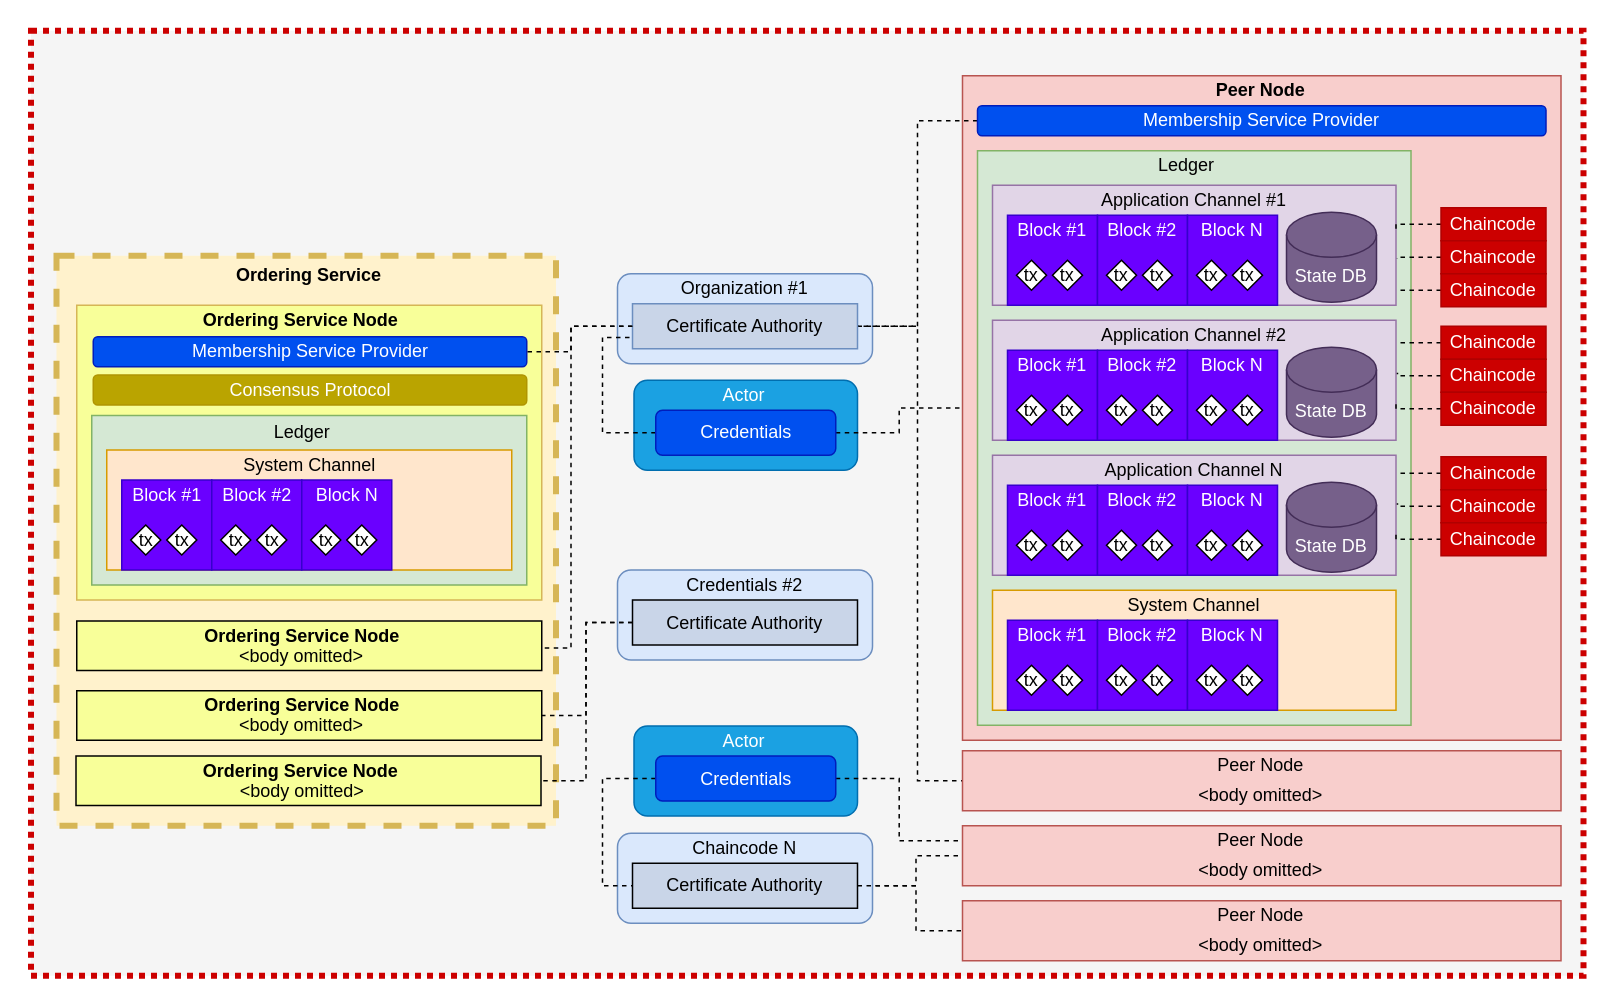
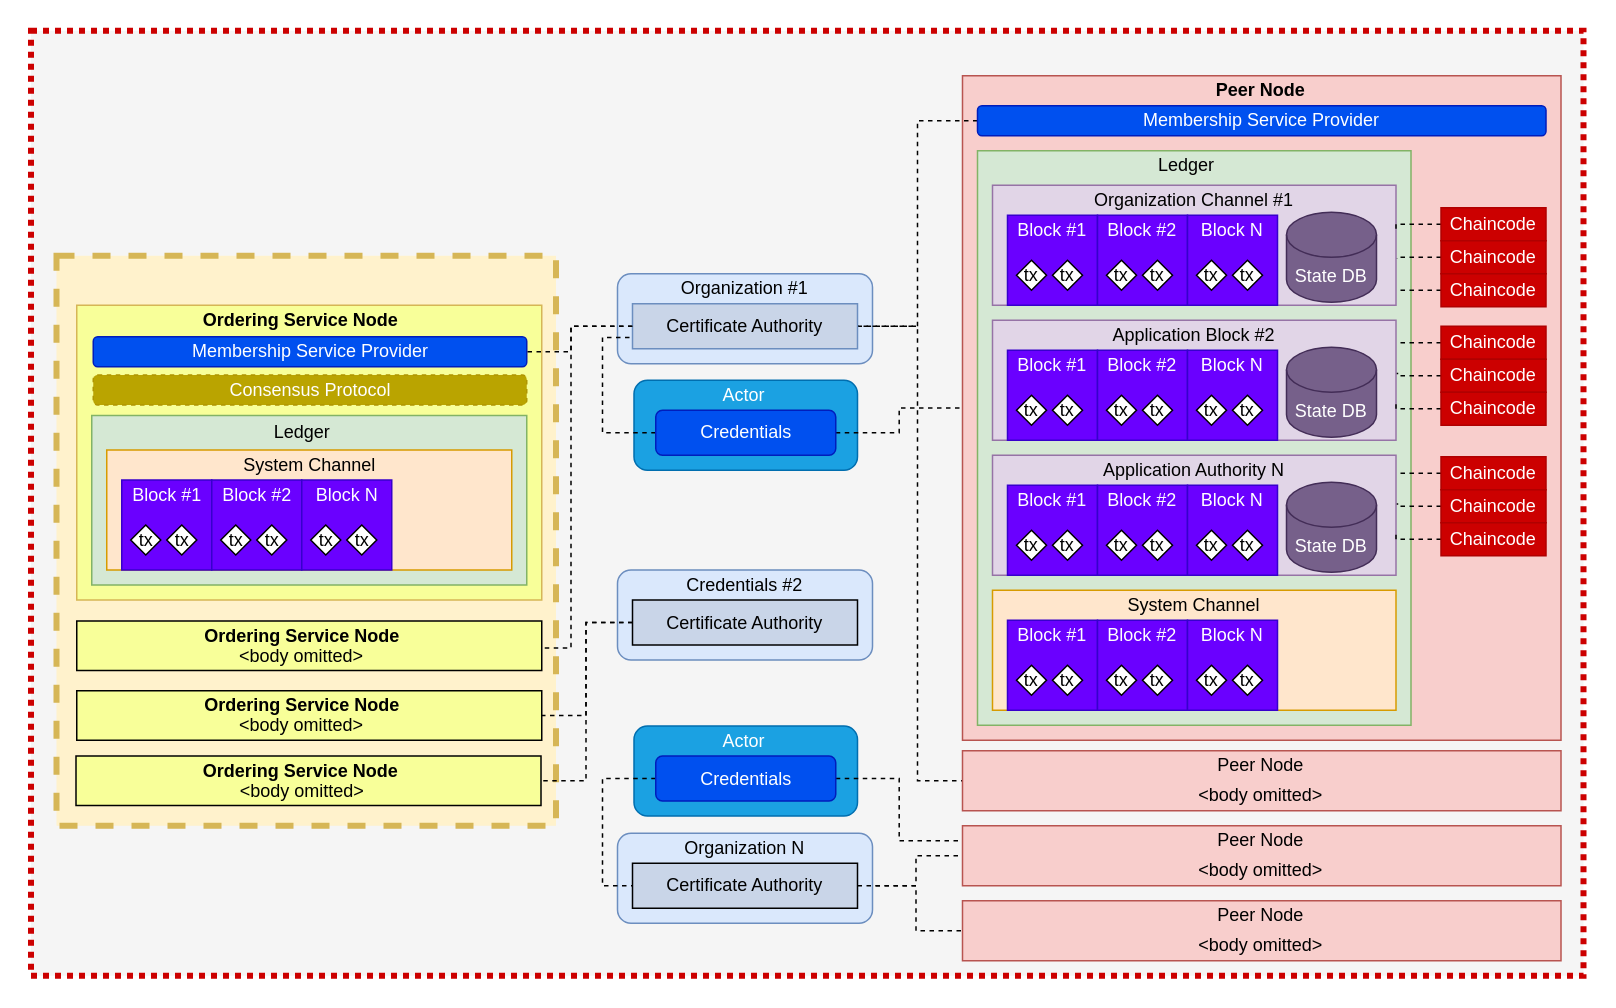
node "Application Channel #1": label "Application Channel #1" -> "Organization Channel #1"
node "Ordering Service": removed
node "Application Channel #2": label "Application Channel #2" -> "Application Block #2"
node "Consensus Protocol": style solid -> dashed
node "Application Channel N": label "Application Channel N" -> "Application Authority N"
node "Chaincode N": label "Chaincode N" -> "Organization N"
